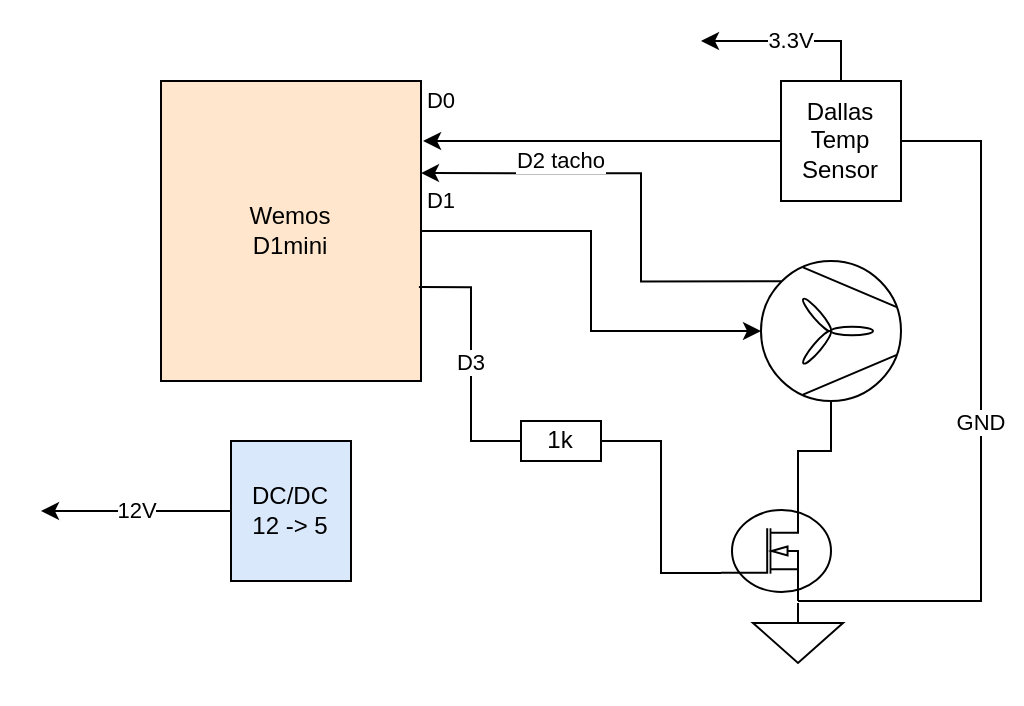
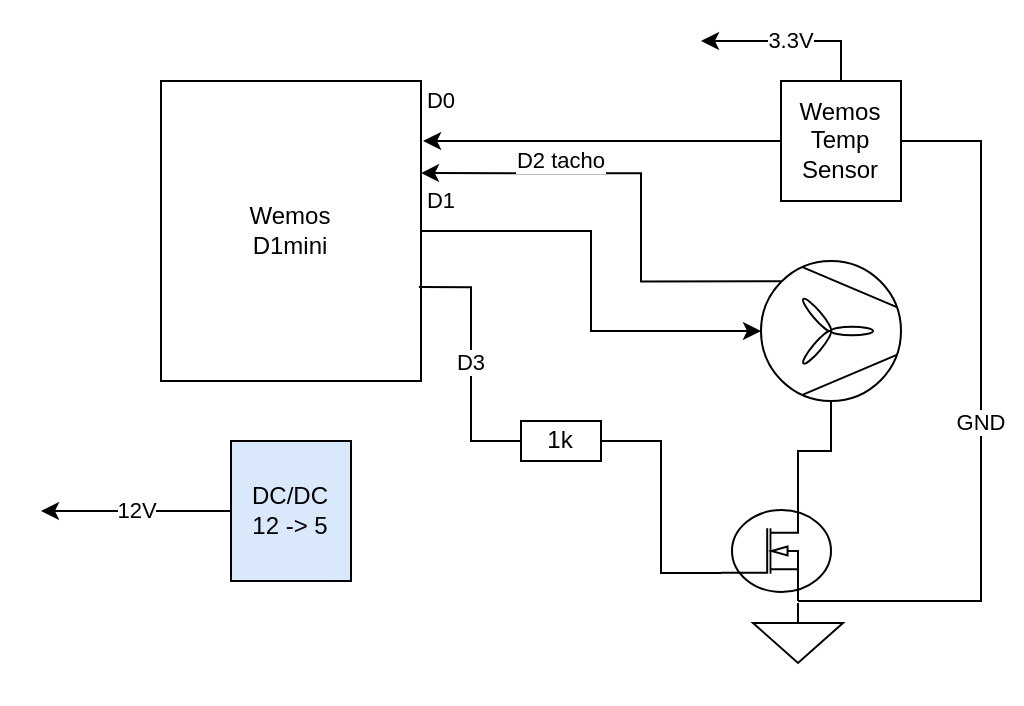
node "Dallas Temp Sensor": label "Dallas Temp Sensor" -> "Wemos Temp Sensor"
node "Wemos D1mini": fillcolor #ffe6cc -> #ffffff
